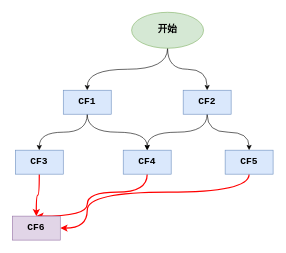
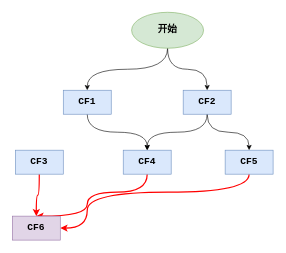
edge "CF1" -> "CF3": removed
